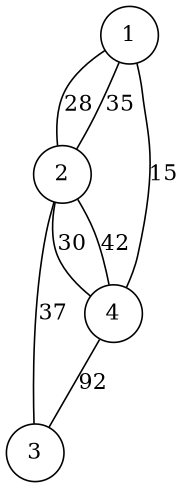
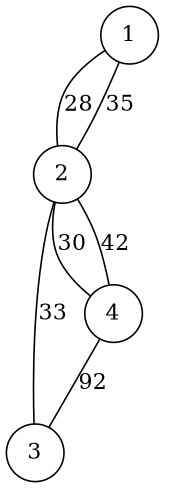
edge "1" -- "4": removed, label "15"
edge "2" -- "3": label "37" -> "33"
